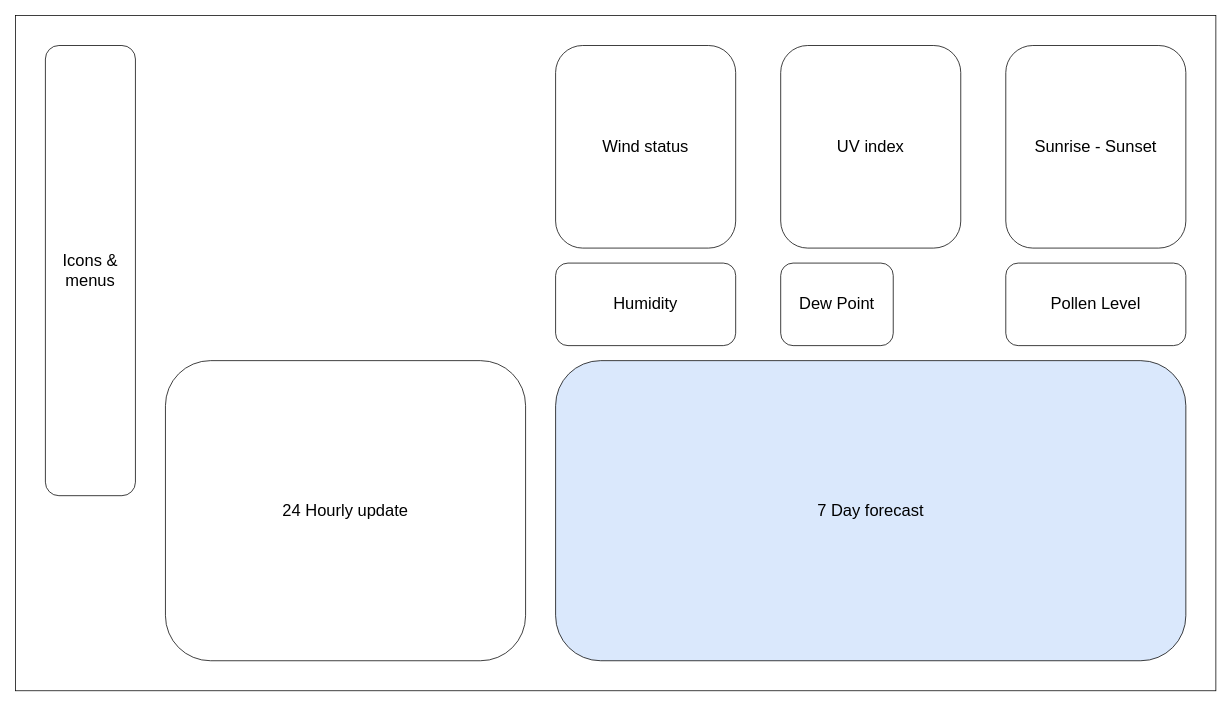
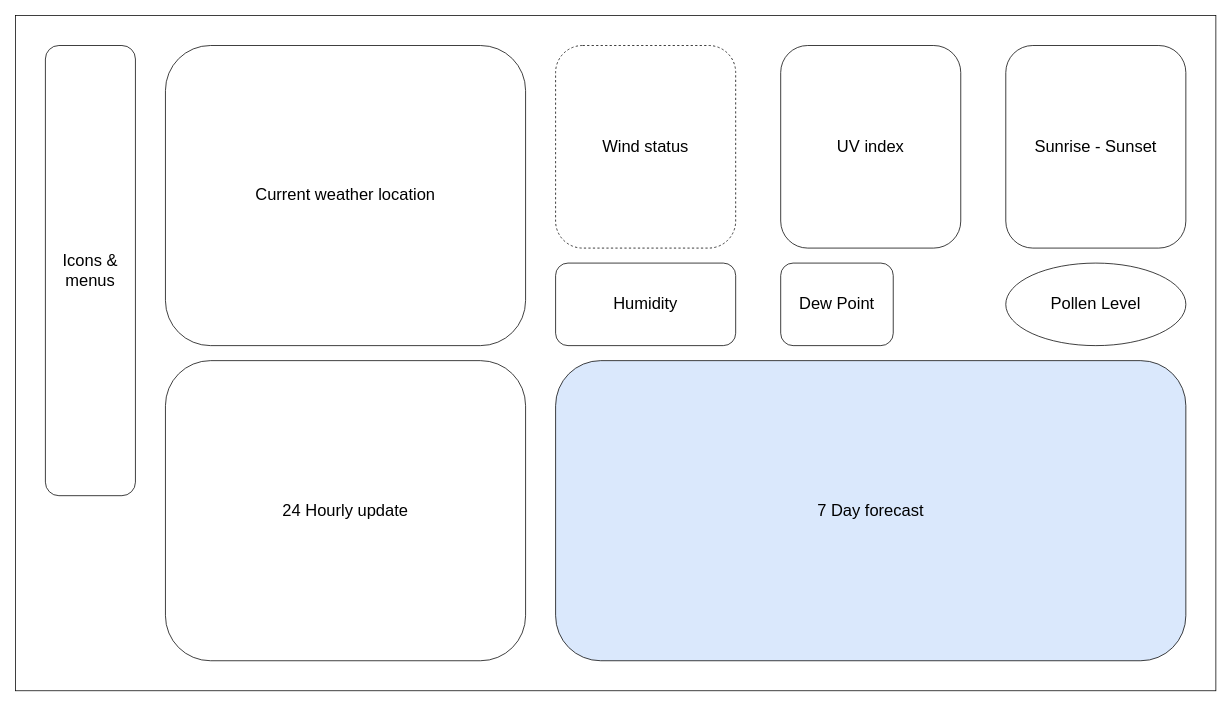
node "Wind status": style solid -> dashed
node "Current weather location": added
node "Pollen Level": shape rounded rectangle -> ellipse
